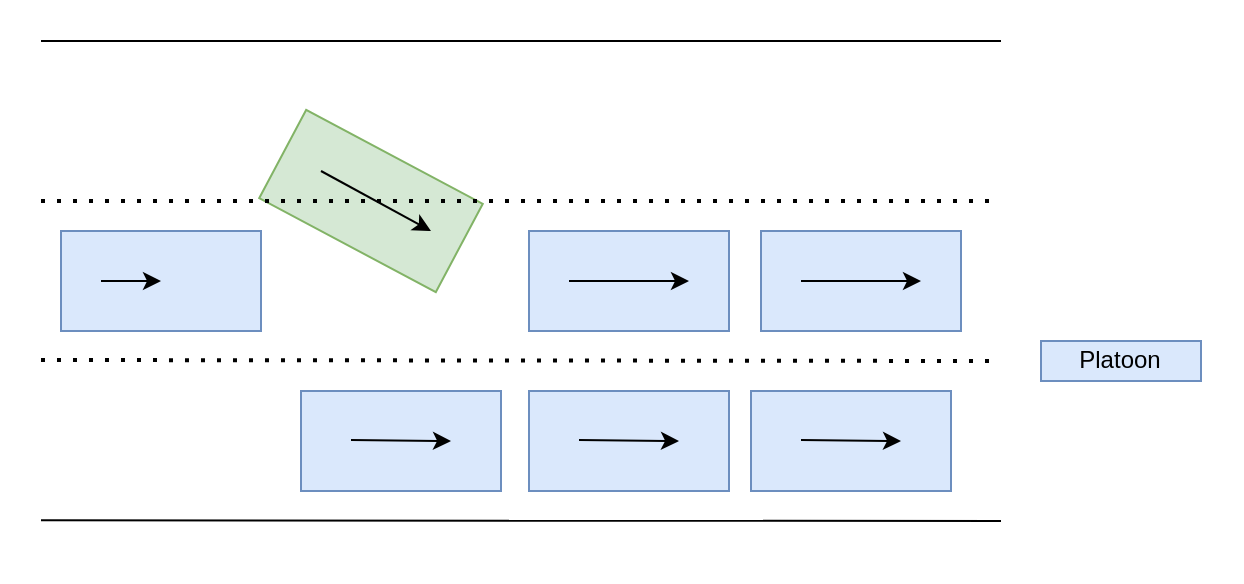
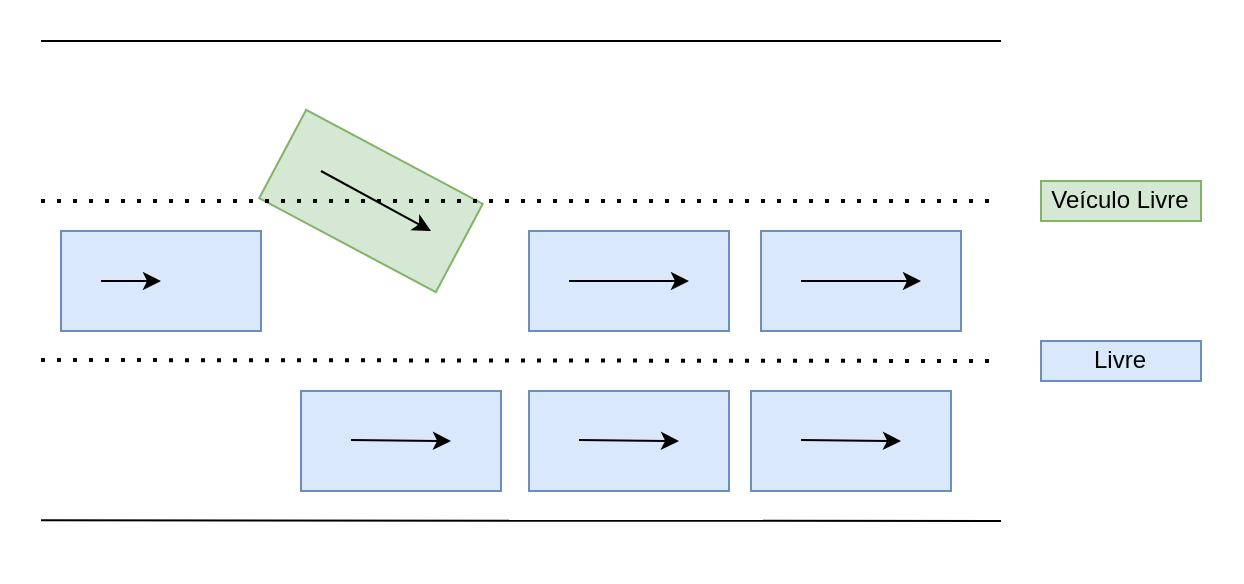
node "Veículo Livre": added
node "Platoon": label "Platoon" -> "Livre"
